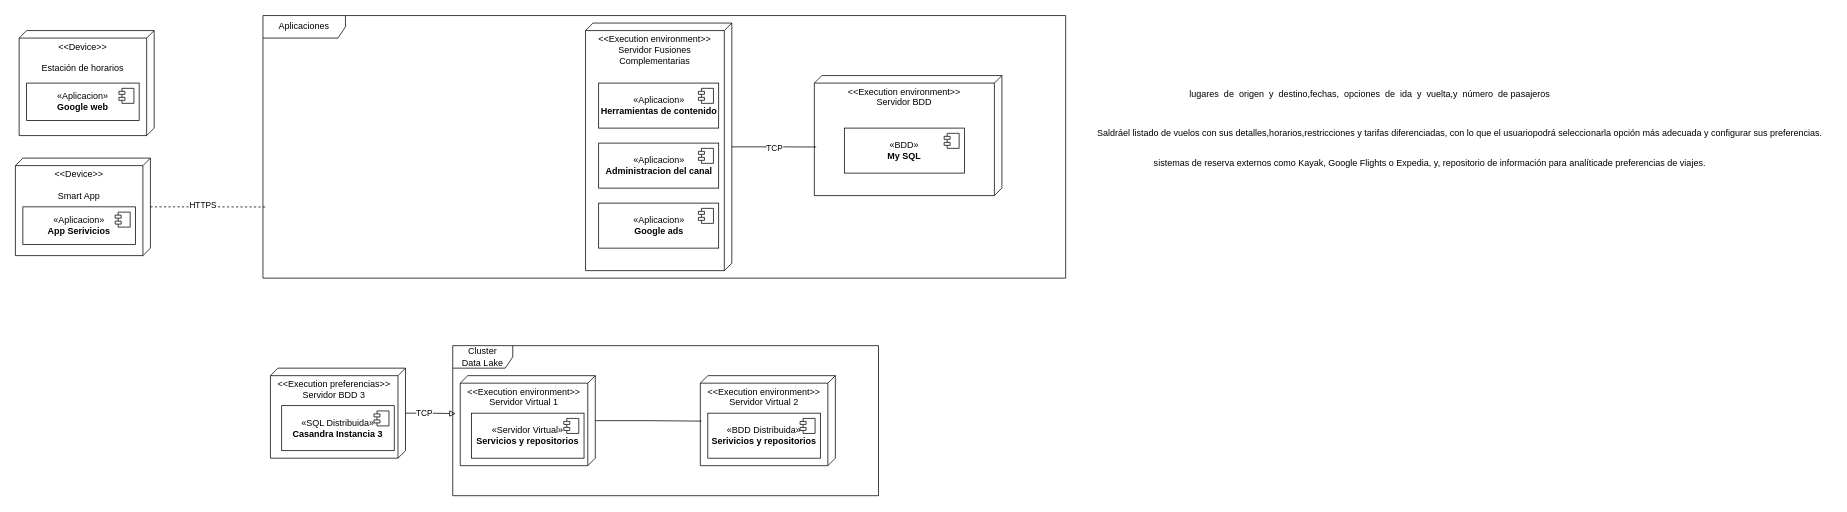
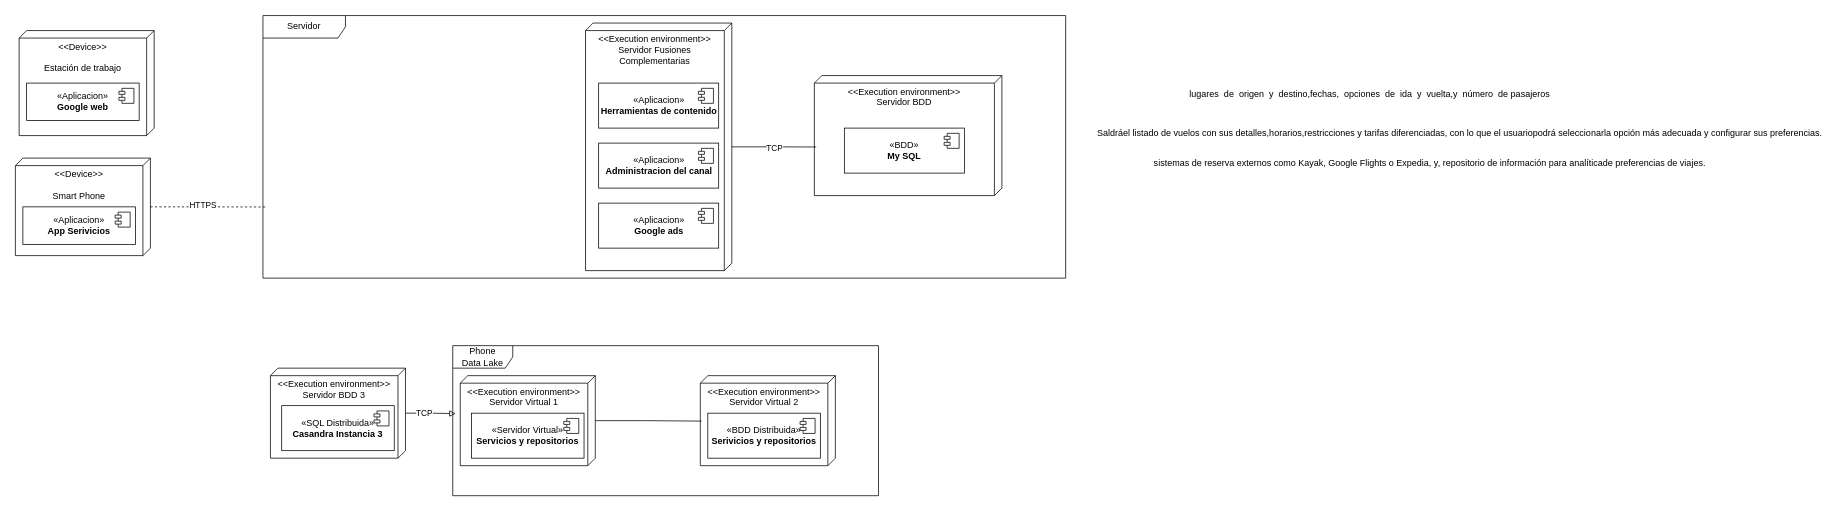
node "Aplicaciones": label "Aplicaciones" -> "Servidor"
node "<<Device>> Estación de horarios": label "<<Device>> Estación de horarios" -> "<<Device>> Estación de trabajo"
node "<<Device>> Smart App": label "<<Device>> Smart App" -> "<<Device>> Smart Phone"
node "Cluster Data Lake": label "Cluster Data Lake" -> "Phone Data Lake"
node "<<Execution preferencias>> Servidor BDD 3": label "<<Execution preferencias>> Servidor BDD 3" -> "<<Execution environment>> Servidor BDD 3"
